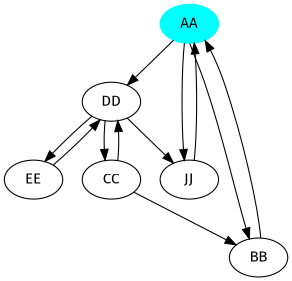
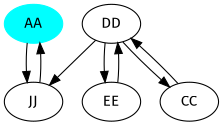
edge "AA" -> "DD": removed
node "BB": removed
